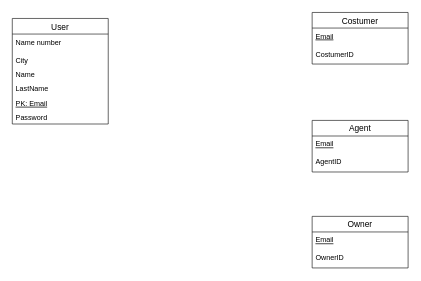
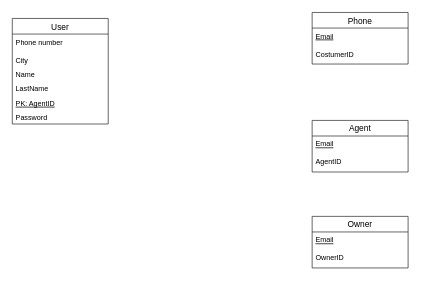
node "Costumer": label "Costumer" -> "Phone"
node "Name number": label "Name number" -> "Phone number"
node "PK: Email": label "PK: Email" -> "PK: AgentID"
